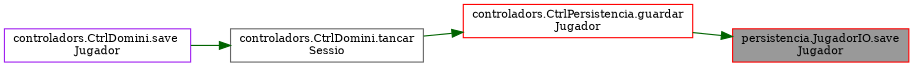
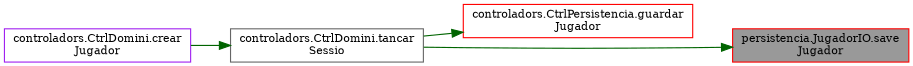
edge "controladors.CtrlPersistencia.guardar Jugador" -> "persistencia.JugadorIO.save Jugador": now "controladors.CtrlDomini.tancar Sessio" -> "persistencia.JugadorIO.save Jugador"
node "controladors.CtrlDomini.save Jugador": label "controladors.CtrlDomini.save Jugador" -> "controladors.CtrlDomini.crear Jugador"
